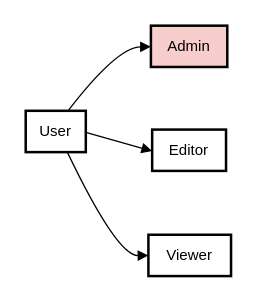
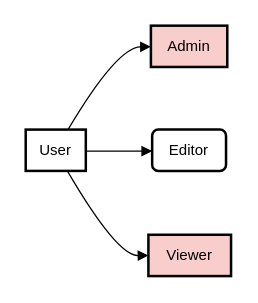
node "User": moved (56, 131) -> (56, 150)
node "Editor": shape rectangle -> rounded rectangle
node "Viewer": fillcolor #ffffff -> #f8cecc
